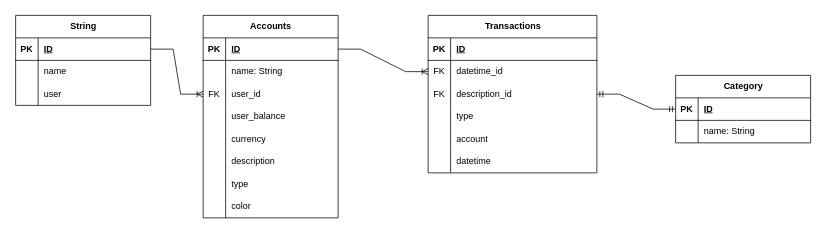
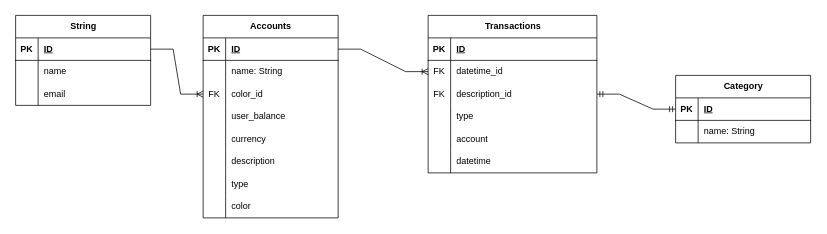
node "user": label "user" -> "email"
node "user_id": label "user_id" -> "color_id"
